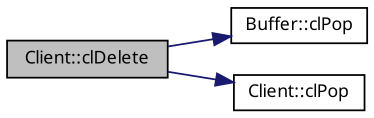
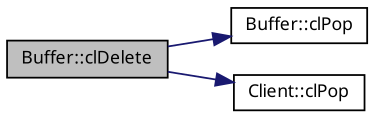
node "Client::clDelete": label "Client::clDelete" -> "Buffer::clDelete"
